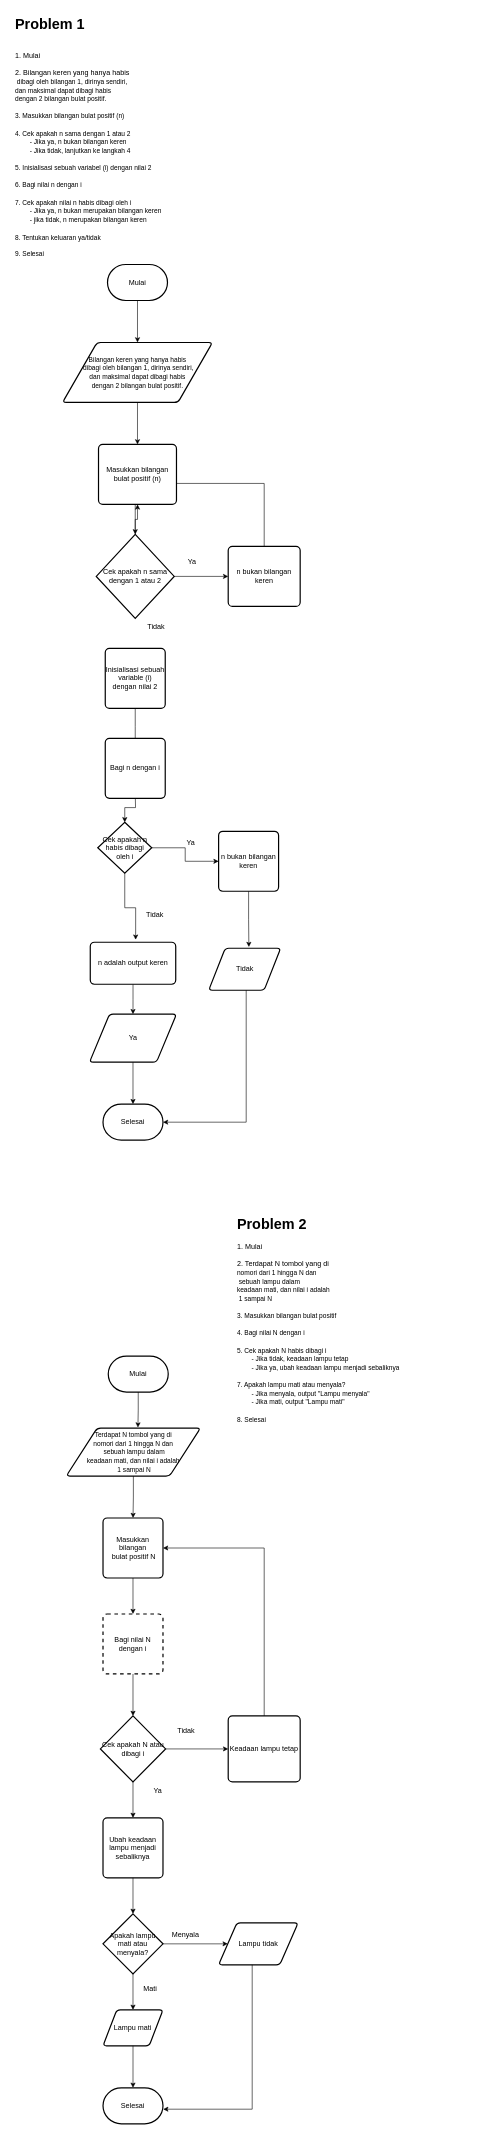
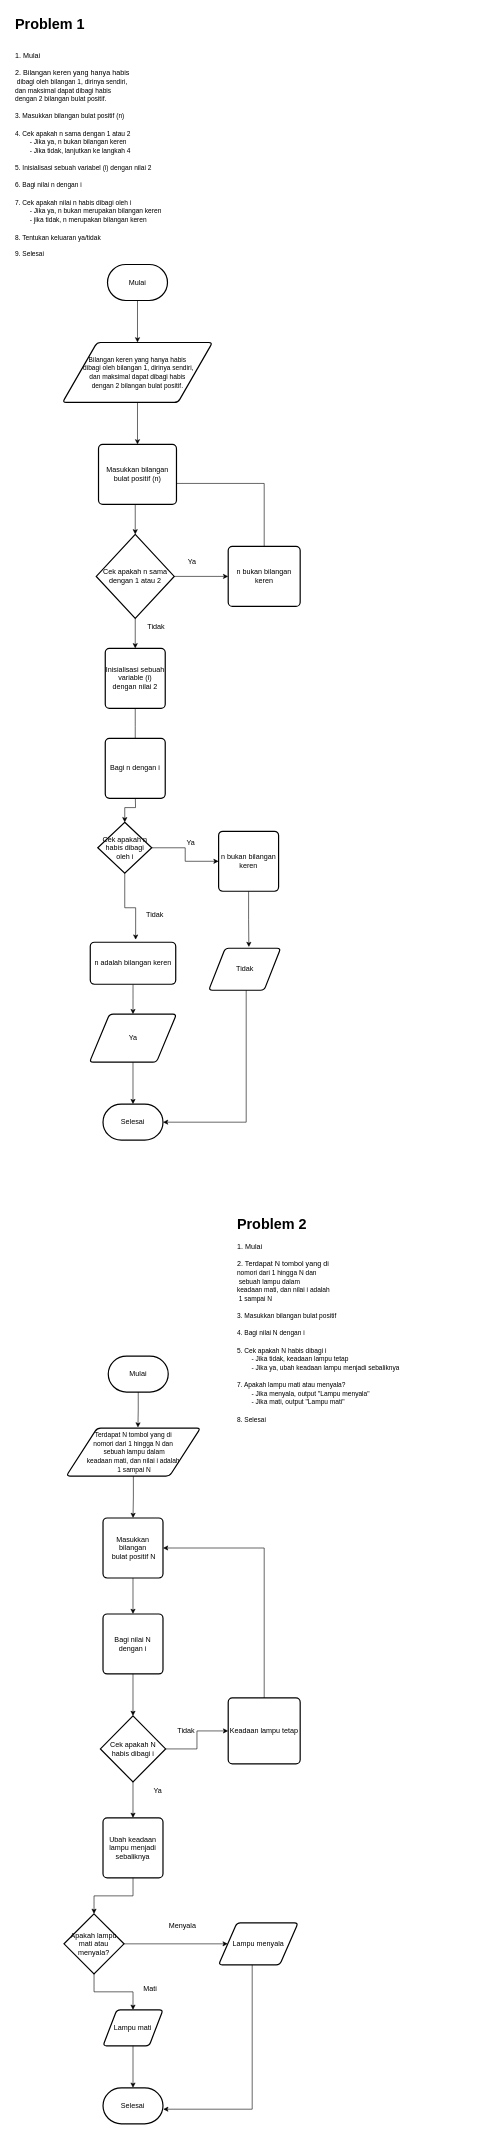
edge "Cek apakah n sama dengan 1 atau 2" -> "Masukkan bilanganbulat positif (n)": now "Cek apakah n sama dengan 1 atau 2" -> "Inisialisasi sebuah variable (i) dengan nilai 2"
node "n adalah output keren": label "n adalah output keren" -> "n adalah bilangan keren"
node "Bagi nilai N dengan i": style dashed -> solid
node "Cek apakah N atau dibagi i": label "Cek apakah N atau dibagi i" -> "Cek apakah N habis dibagi i"
node "Keadaan lampu tetap": moved (264, 1749) -> (264, 1731)
node "Menyala": moved (186, 1935) -> (183, 1926)
node "Apakah lampu mati atau menyala?": moved (133, 1944) -> (94, 1944)
node "Lampu tidak": label "Lampu tidak" -> "Lampu menyala"
